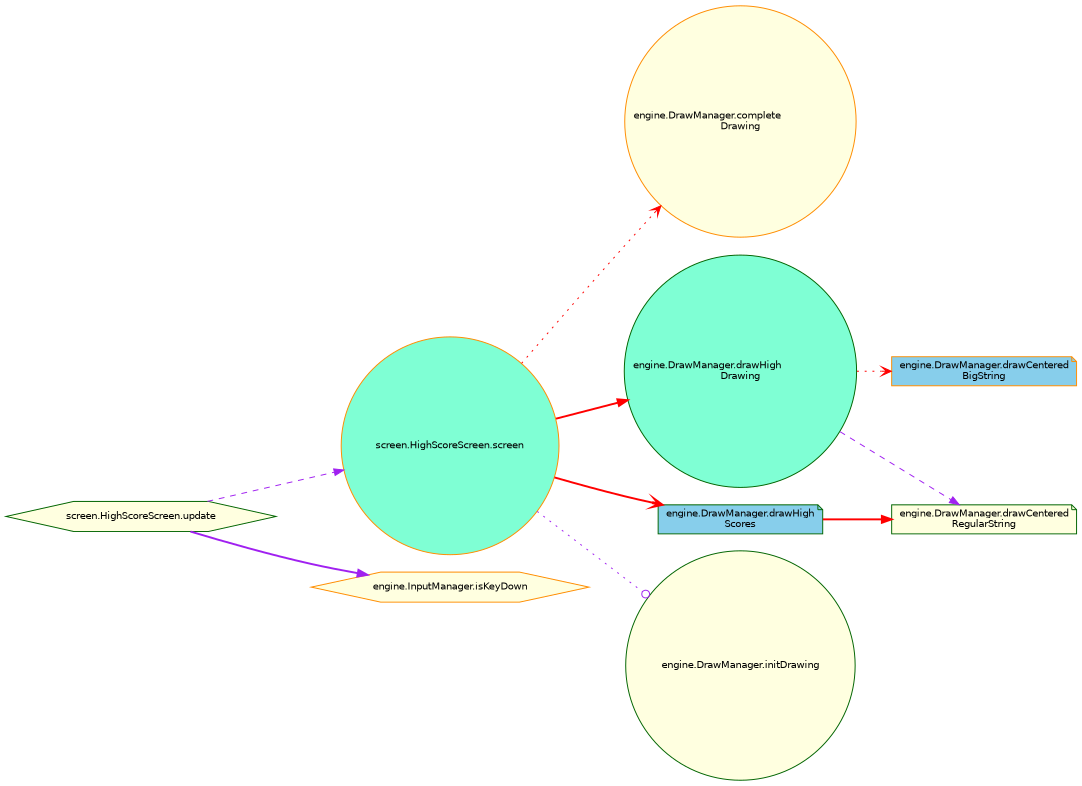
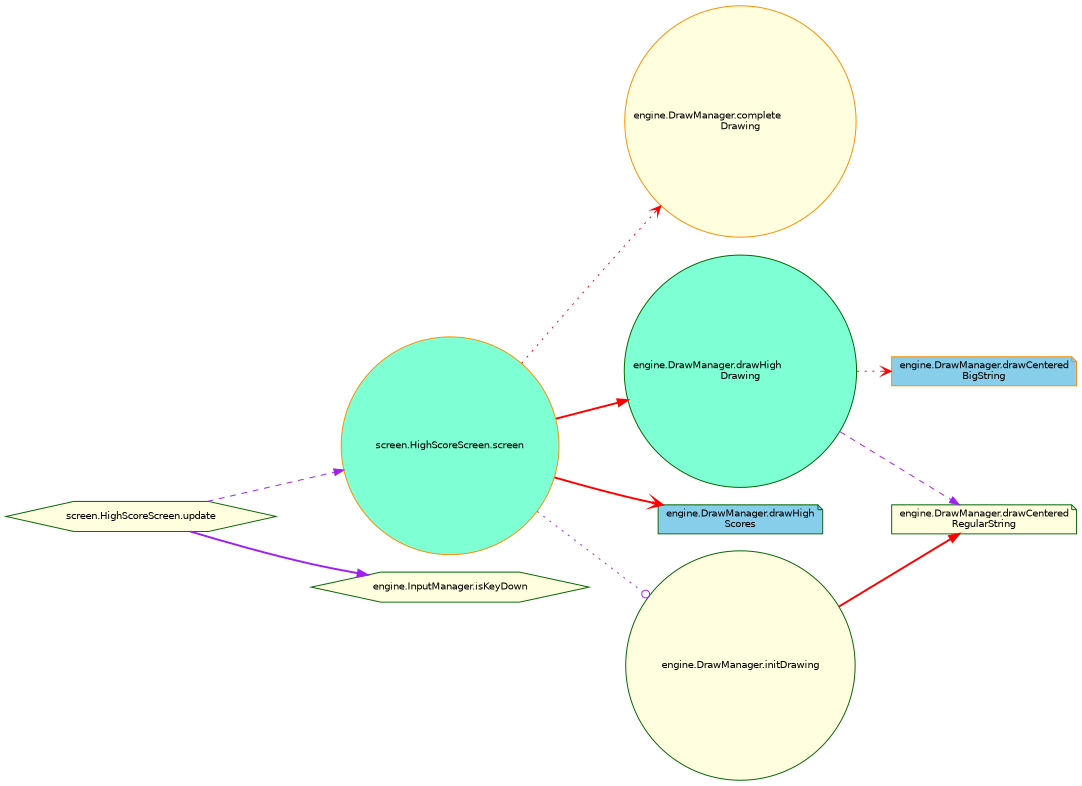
edge "engine.DrawManager.drawHigh Scores" -> "engine.DrawManager.drawCentered RegularString": now "engine.DrawManager.initDrawing" -> "engine.DrawManager.drawCentered RegularString"
node "engine.InputManager.isKeyDown": color darkorange -> darkgreen
